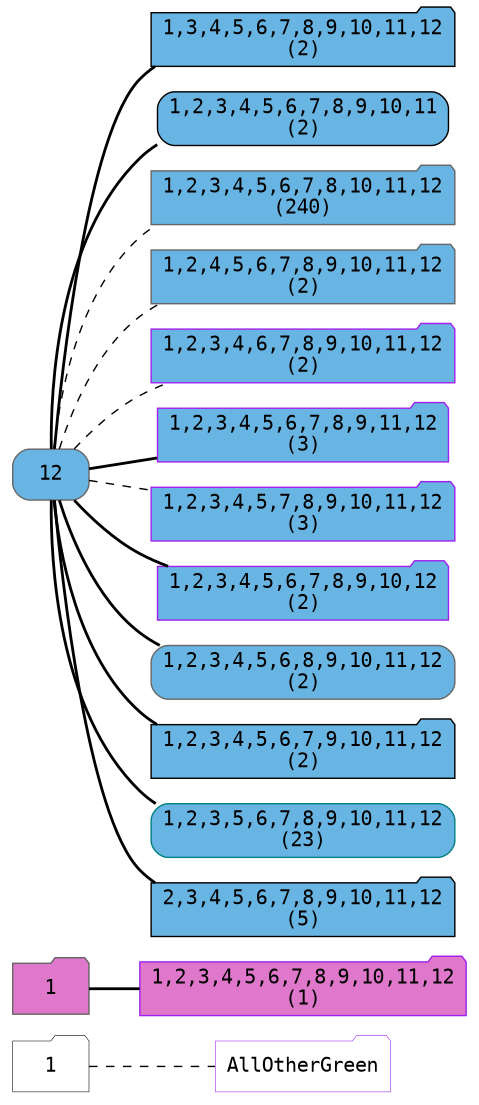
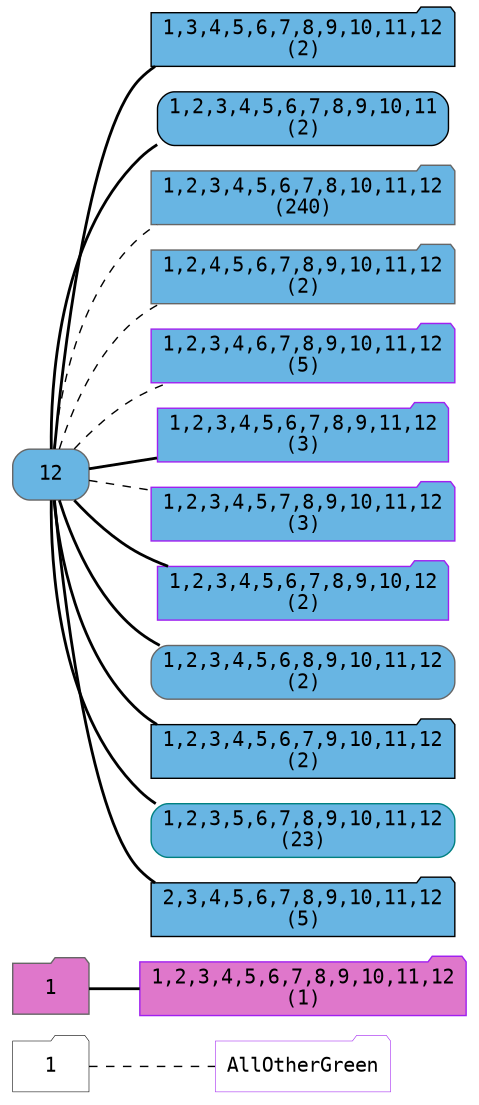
node "1,2,3,4,6,7,8,9,10,11,12 (2)": label "1,2,3,4,6,7,8,9,10,11,12 (2)" -> "1,2,3,4,6,7,8,9,10,11,12 (5)"
